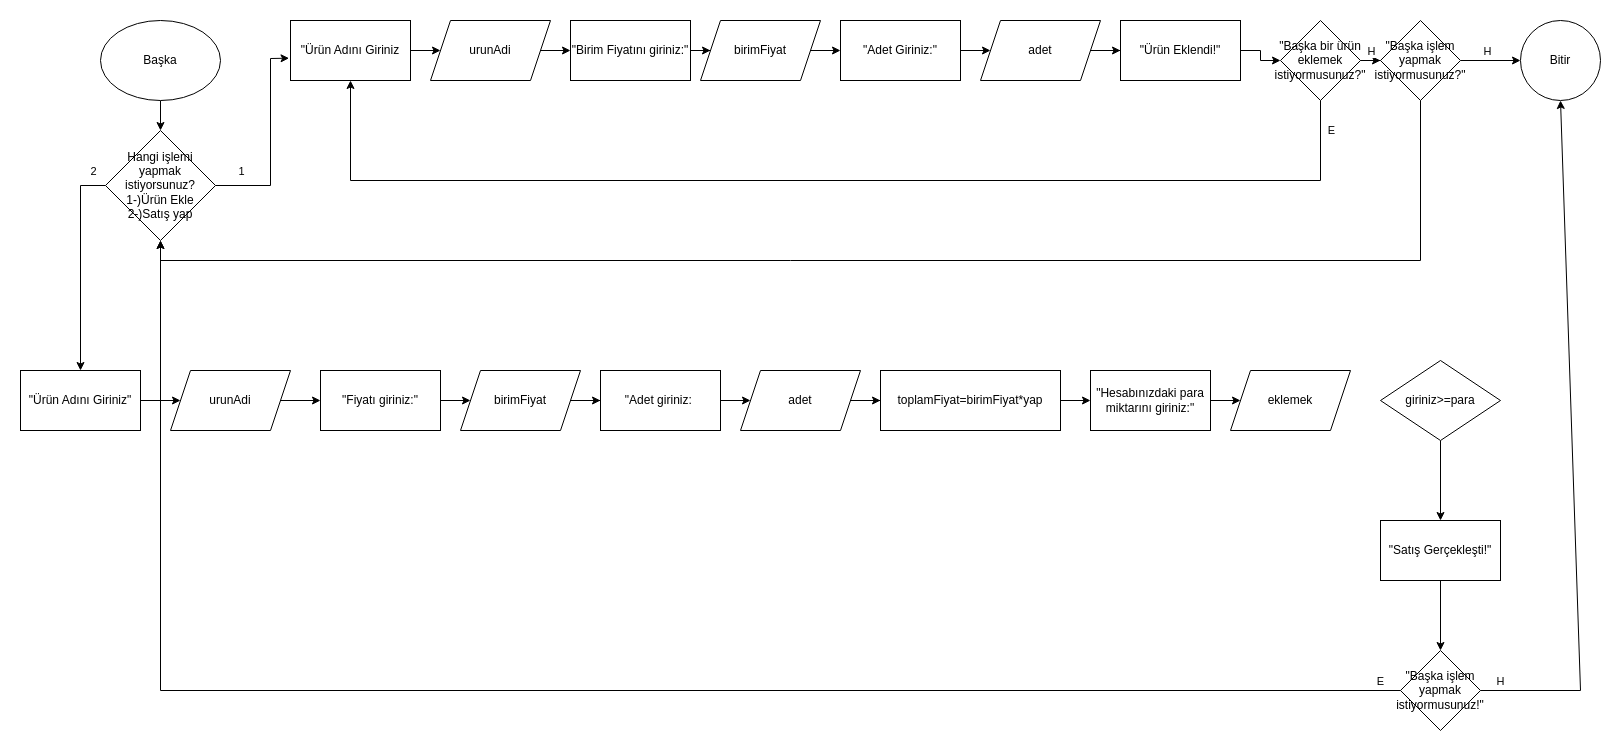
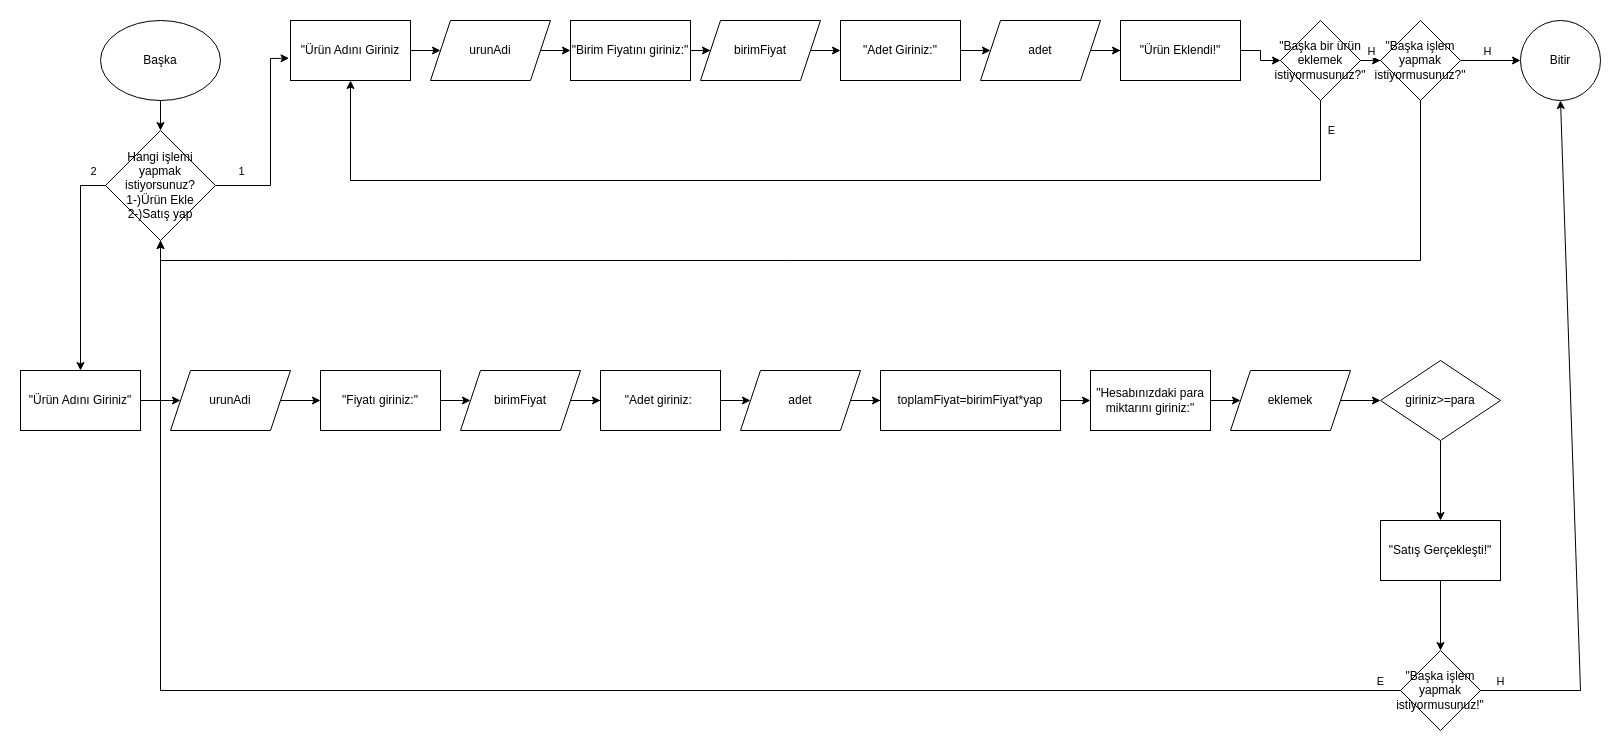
edge "eklemek" -> "giriniz>=para": added
